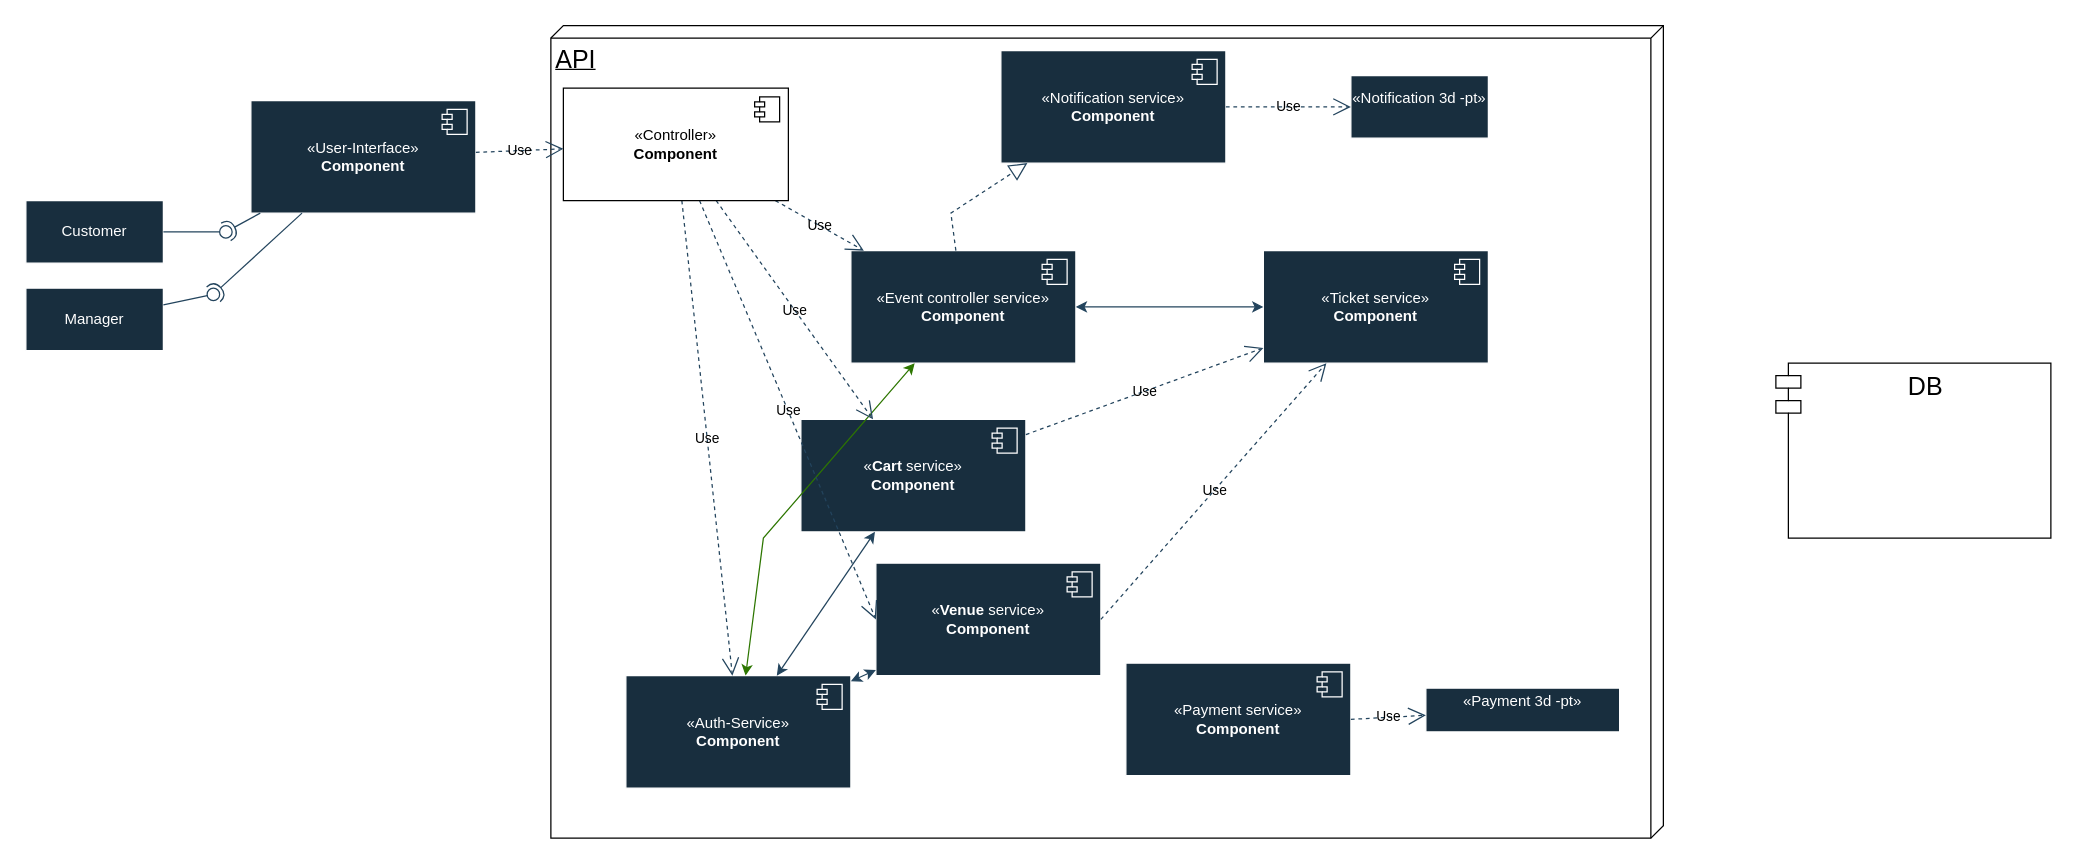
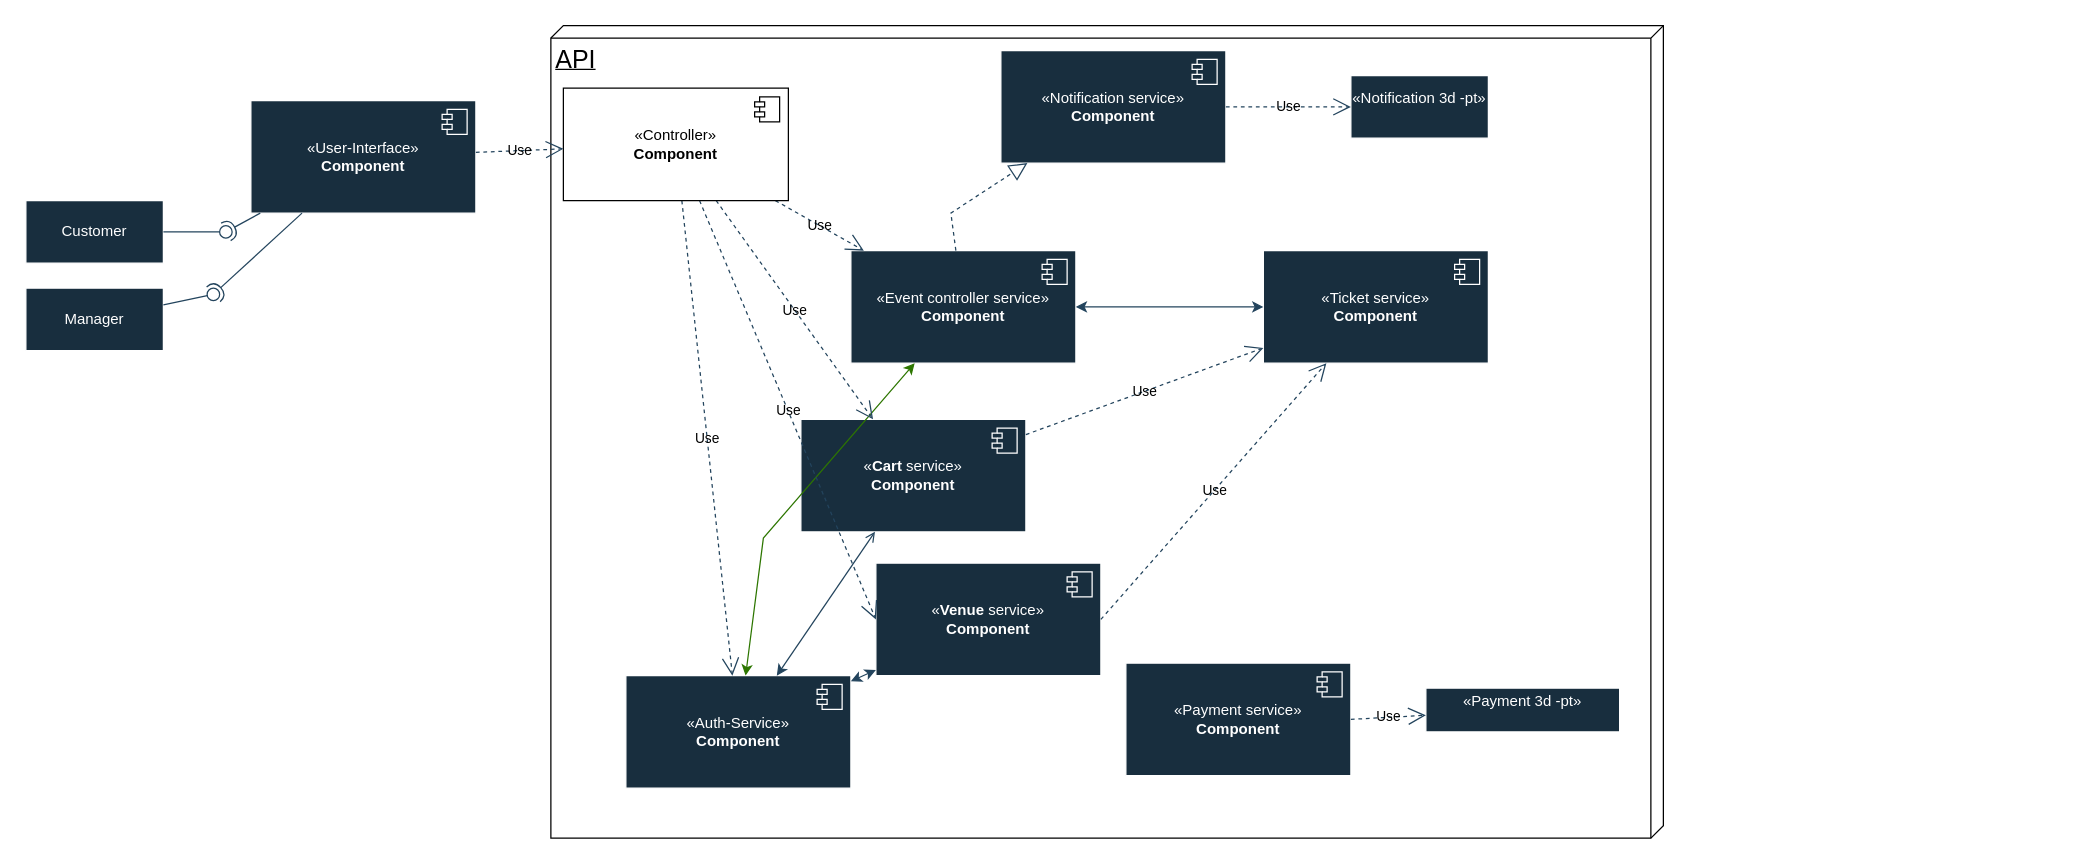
node "DB": removed
edge "«Cart service» Component" -- "«Auth-Service» Component": arrowhead classic -> open
